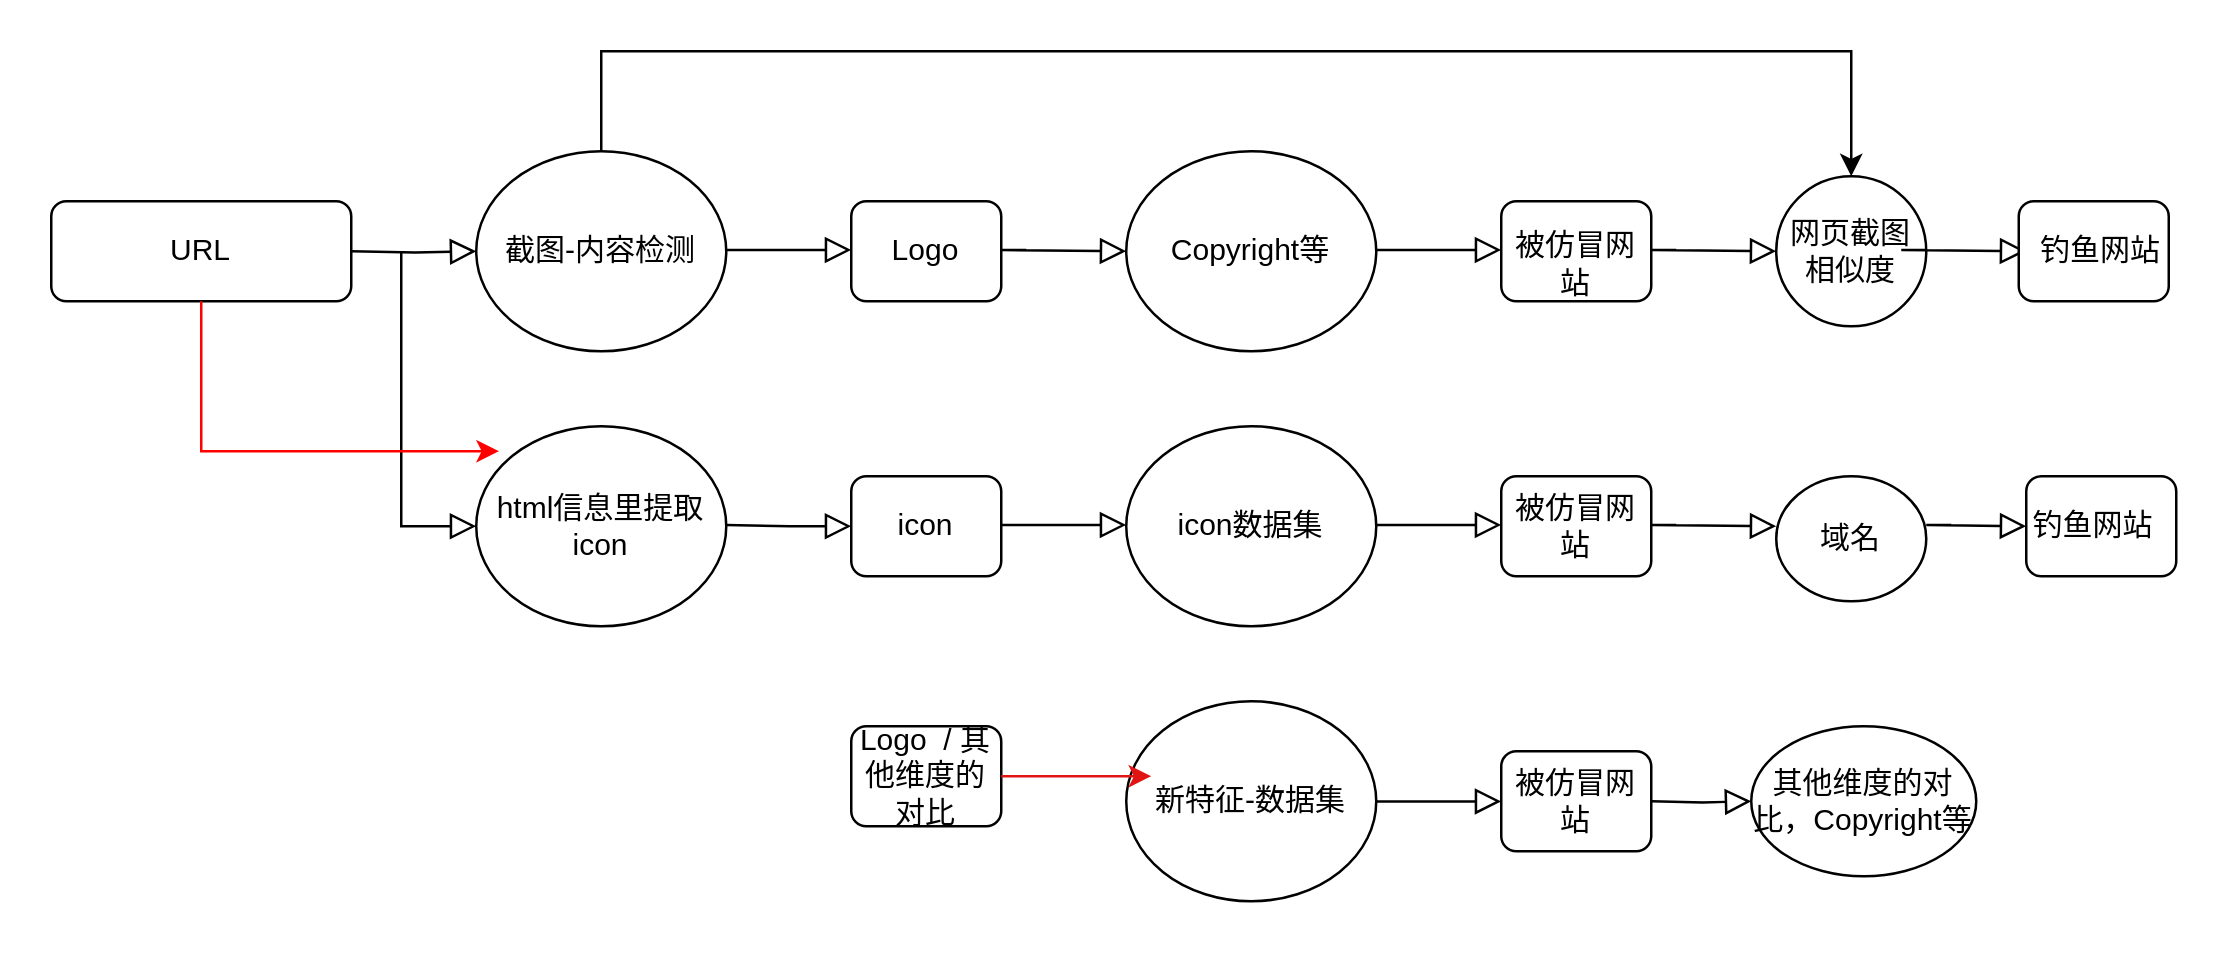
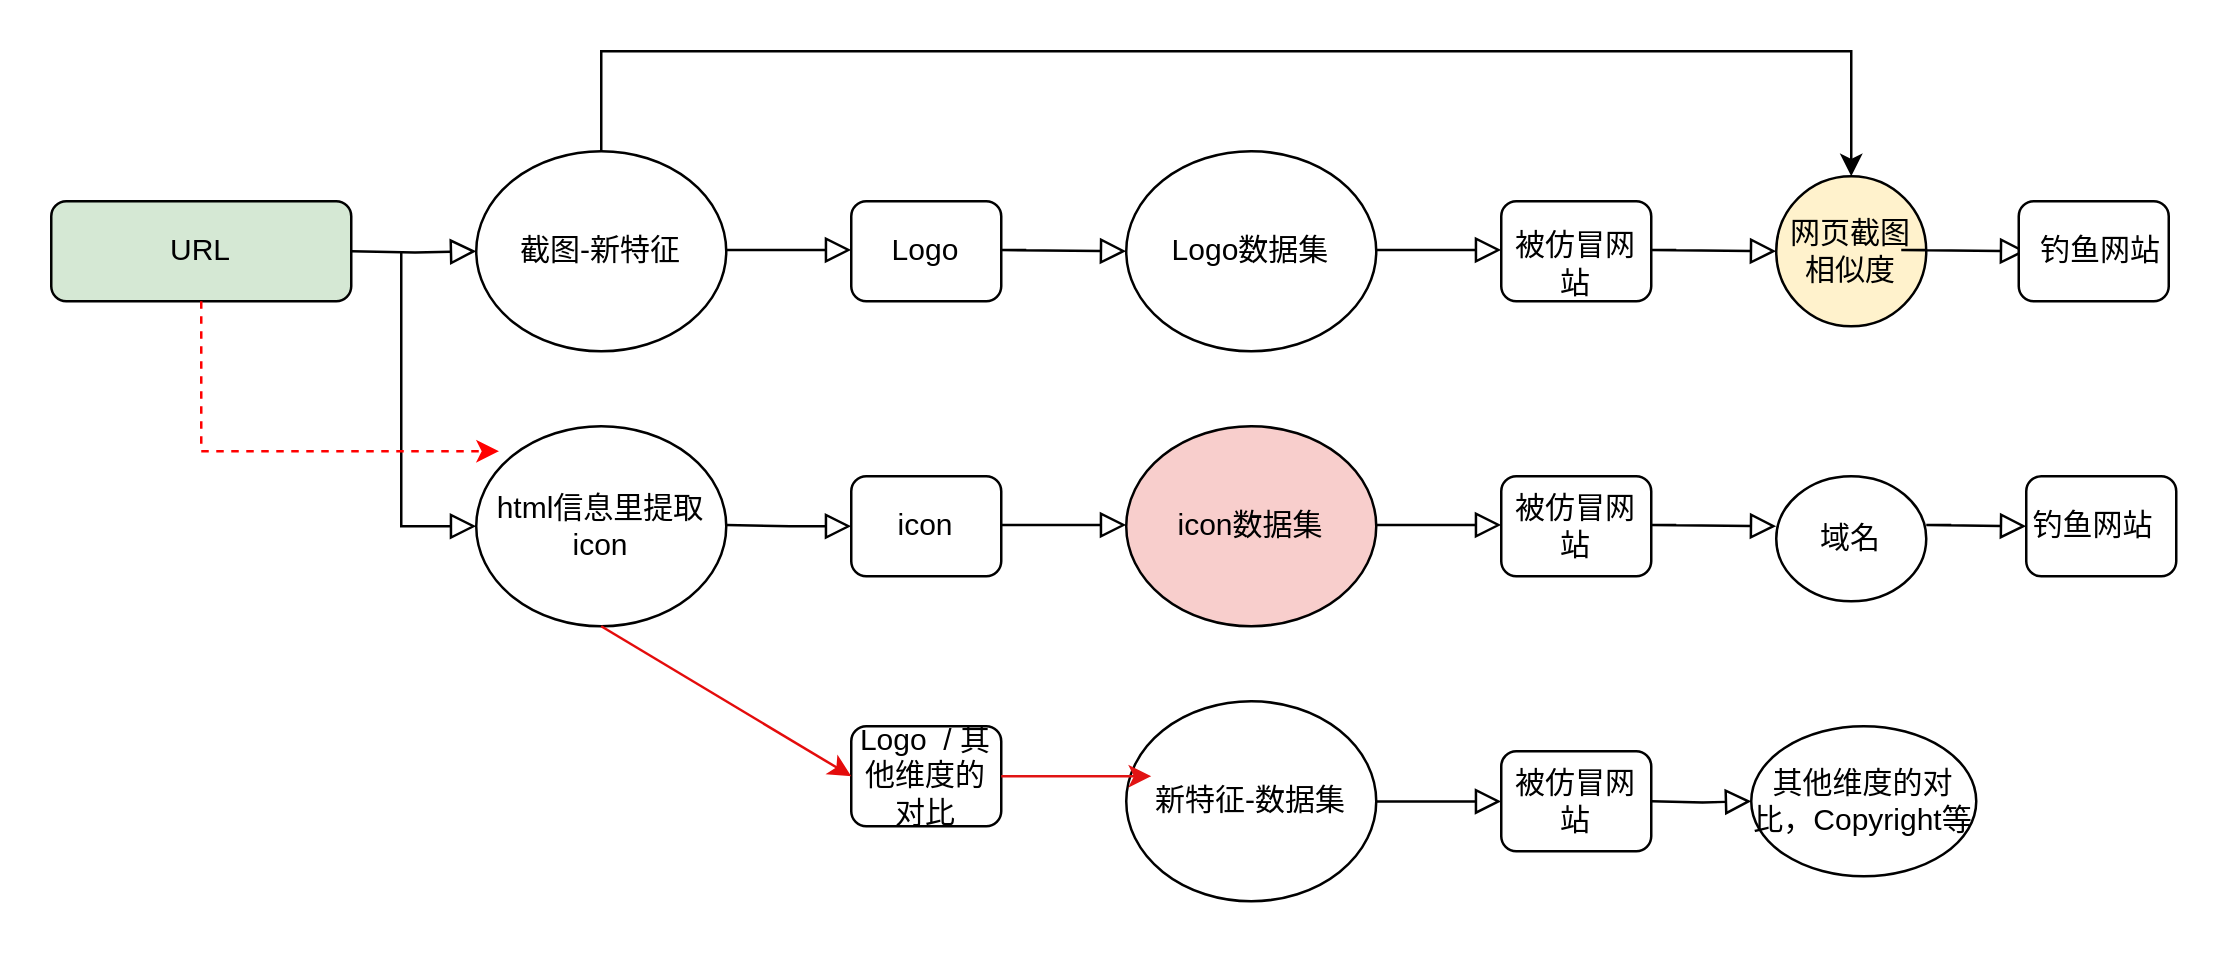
node "URL": fillcolor #ffffff -> #d5e8d4
node "截图-内容检测": label "截图-内容检测" -> "截图-新特征"
node "Copyright等": label "Copyright等" -> "Logo数据集"
node "网页截图相似度": fillcolor #ffffff -> #fff2cc
edge "URL" -> "html信息里提取icon": style solid -> dashed
node "icon数据集": fillcolor #ffffff -> #f8cecc
edge "html信息里提取icon" -> "Logo / 其他维度的对比": added
